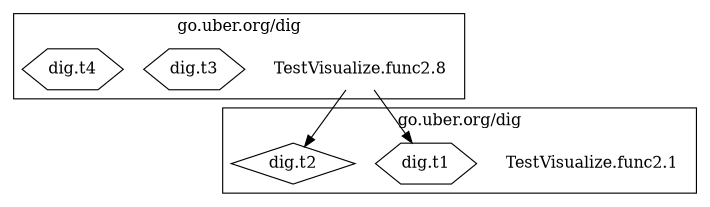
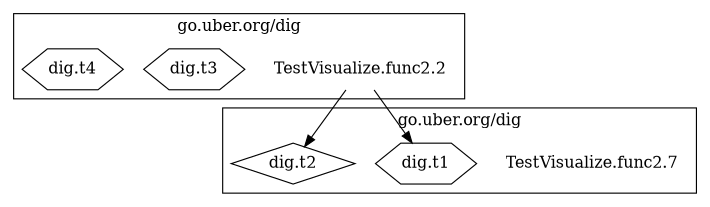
node "TestVisualize.func2.8": label "TestVisualize.func2.8" -> "TestVisualize.func2.2"
node "TestVisualize.func2.1": label "TestVisualize.func2.1" -> "TestVisualize.func2.7"
